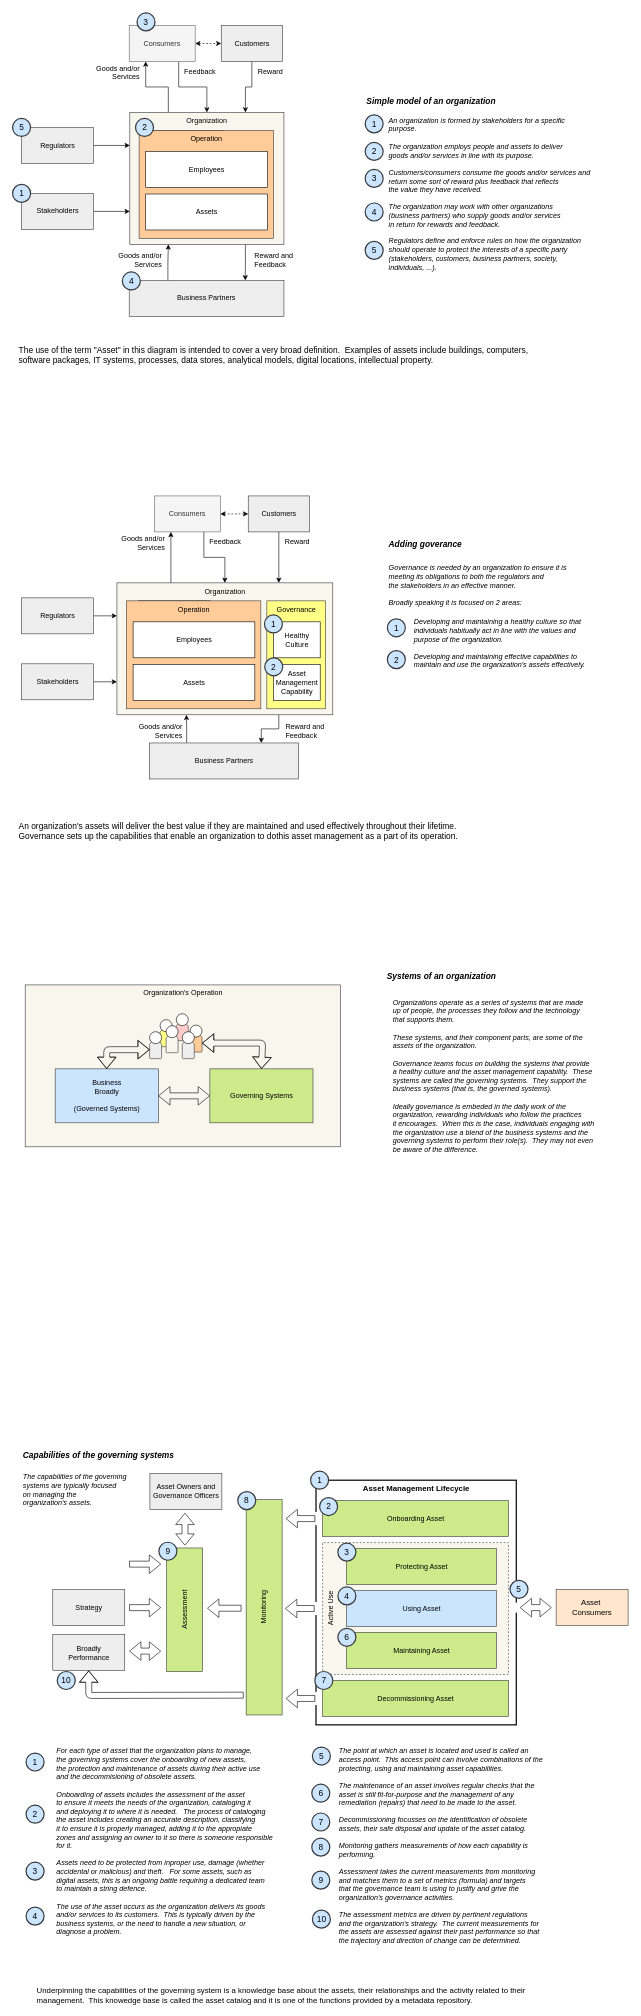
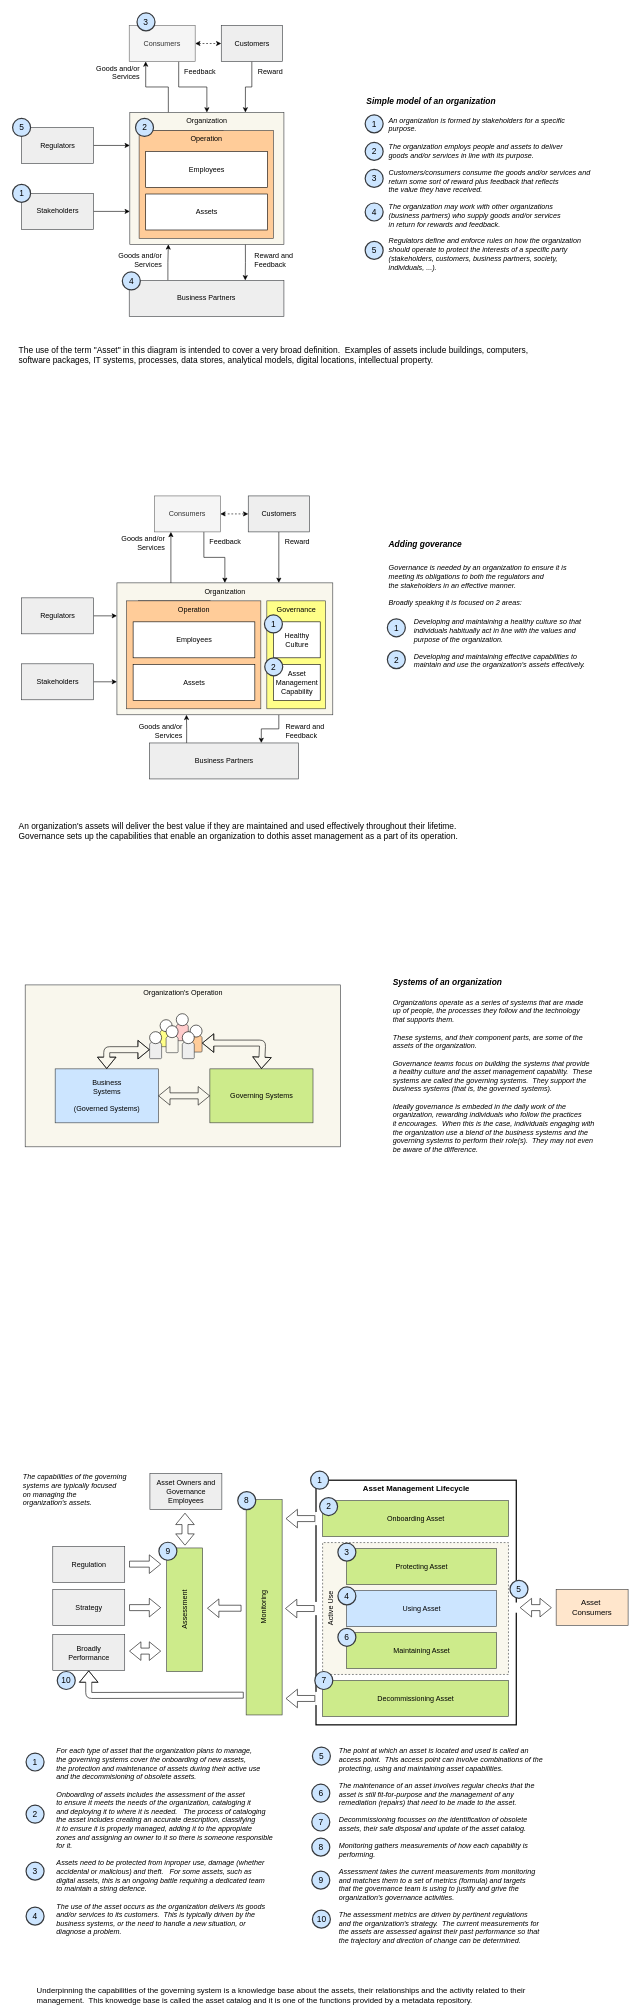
node "Systems of an organization": moved (444, 976) -> (450, 982)
node "Business Broadly (Governed Systems)": label "Business Broadly (Governed Systems)" -> "Business Systems (Governed Systems)"
node "Capabilities of the governing systems": removed
node "Asset Owners and Governance Officers": label "Asset Owners and Governance Officers" -> "Asset Owners and Governance Employees"
node "Regulation": added
